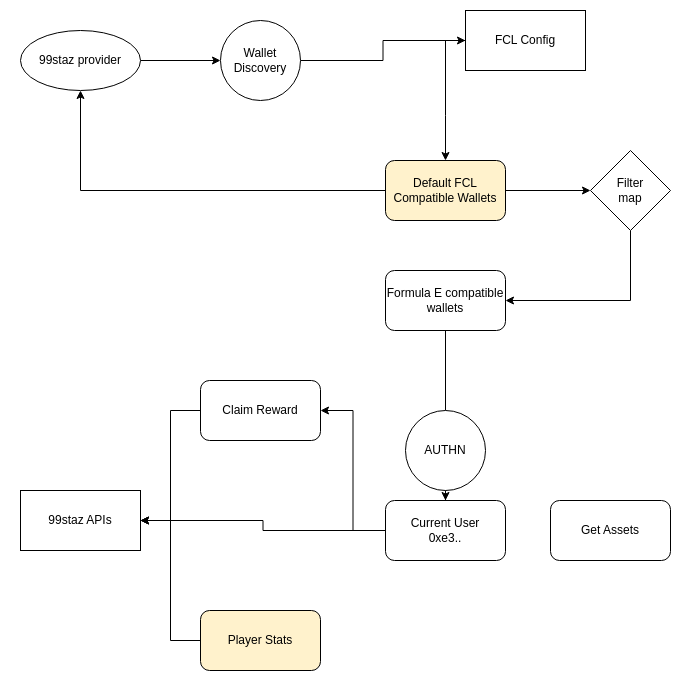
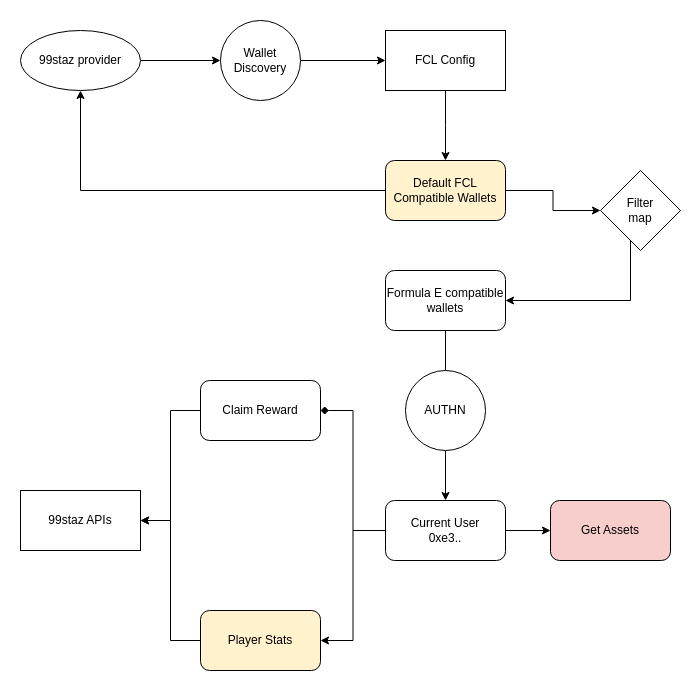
node "FCL Config": moved (526, 41) -> (446, 61)
node "Filter map": moved (631, 191) -> (641, 211)
edge "Current User 0xe3.." -> "Claim Reward": arrowhead classic -> diamond
node "AUTHN": moved (446, 451) -> (446, 411)
edge "Current User 0xe3.." -> "99staz APIs": now "Current User 0xe3.." -> "Player Stats"
edge "Current User 0xe3.." -> "Get Assets": added
node "Get Assets": fillcolor #ffffff -> #f8cecc
